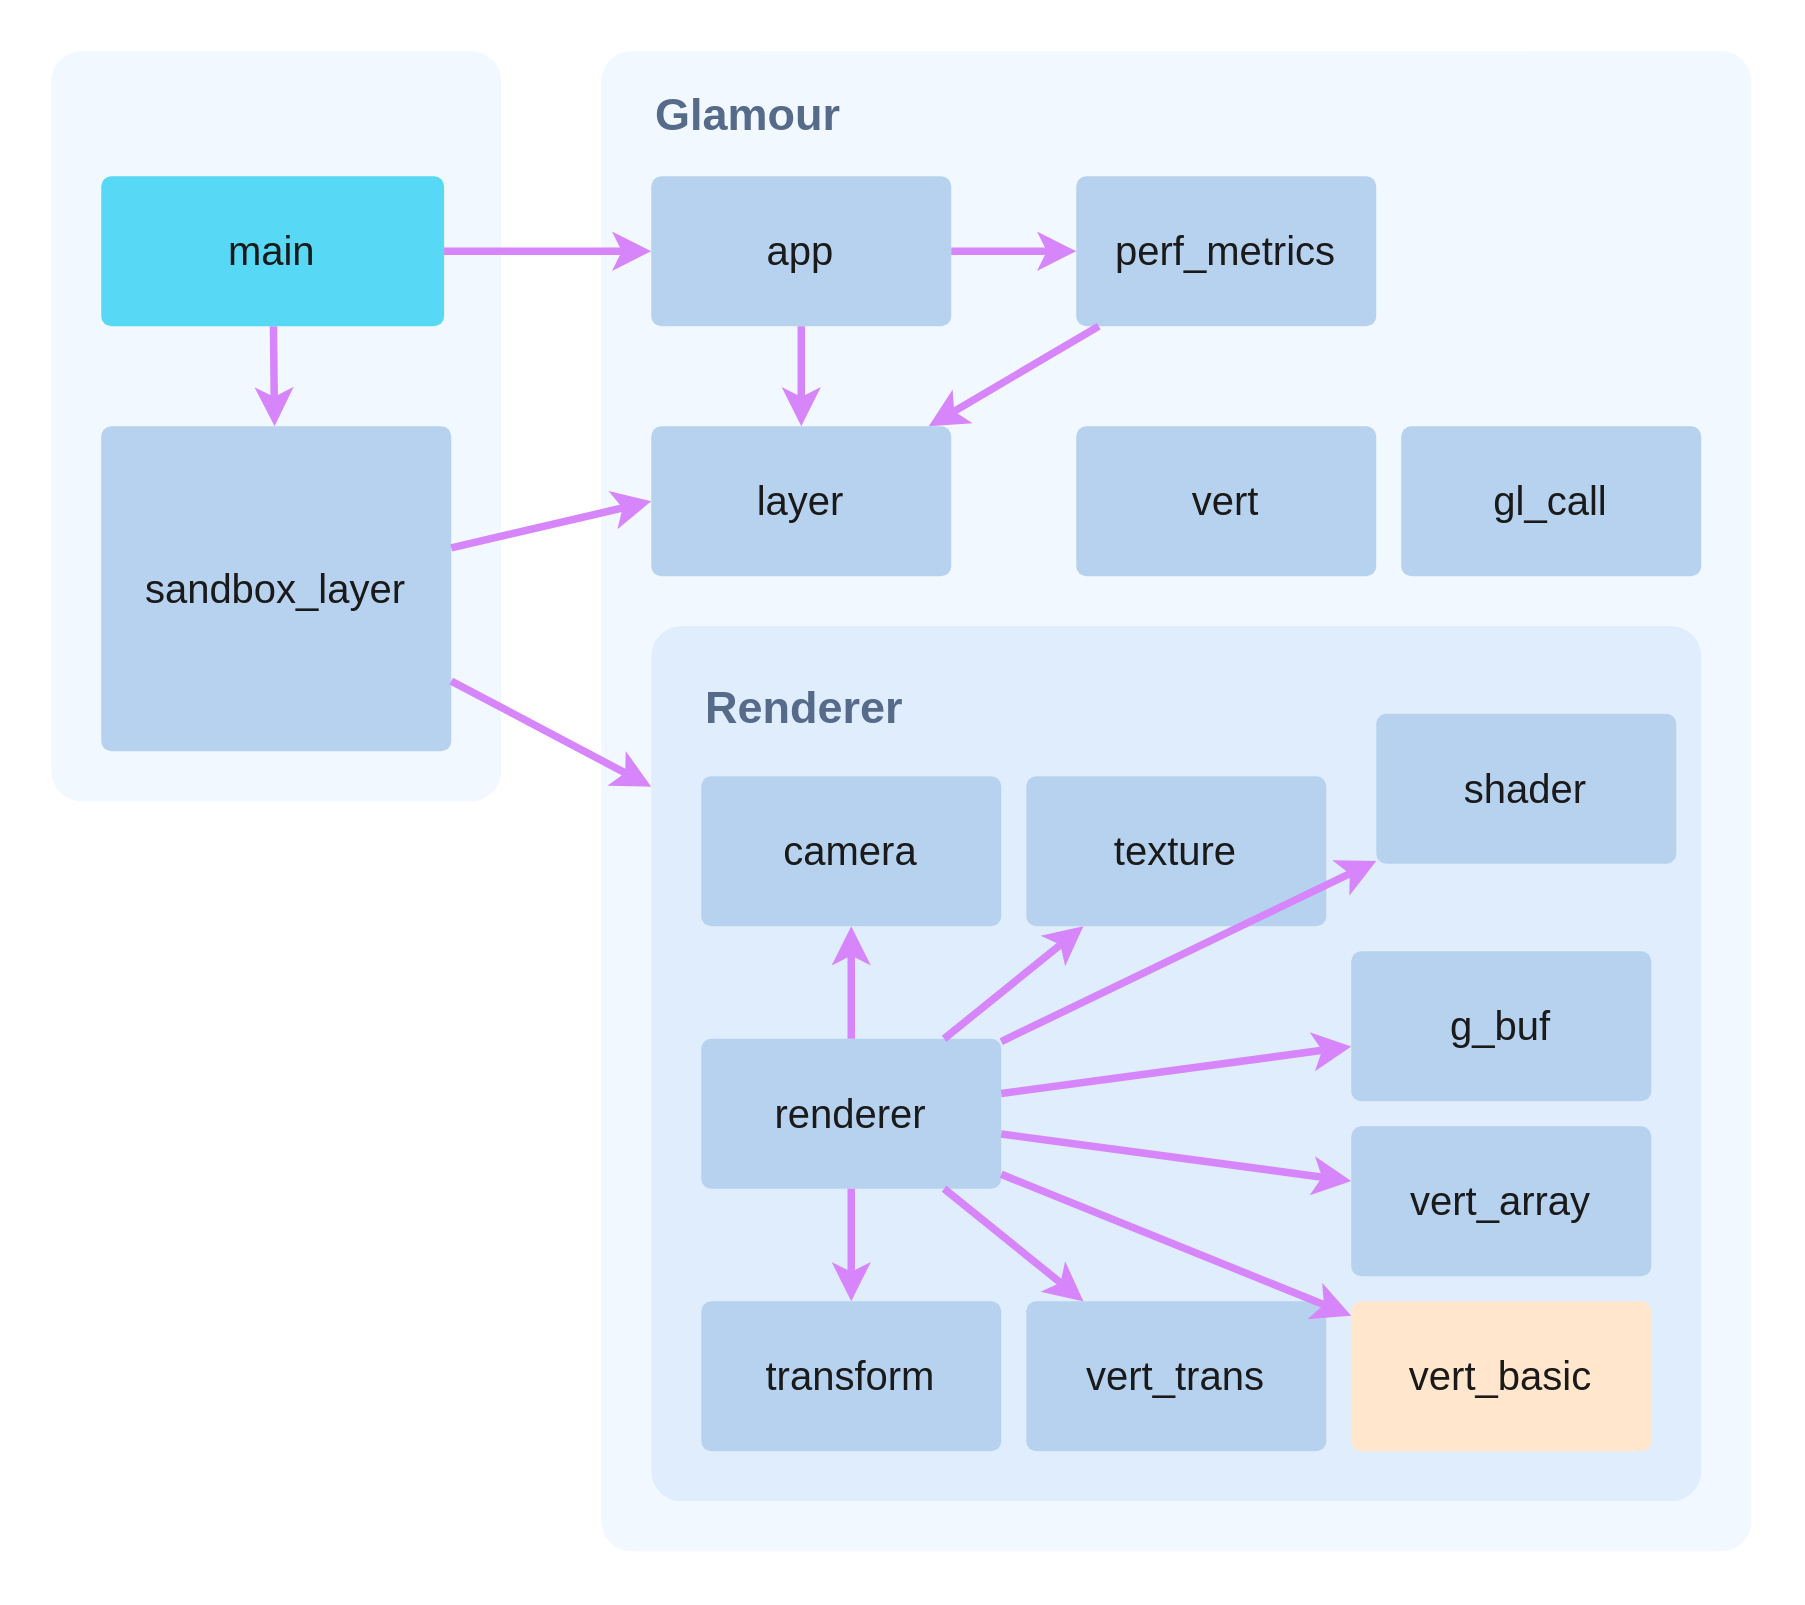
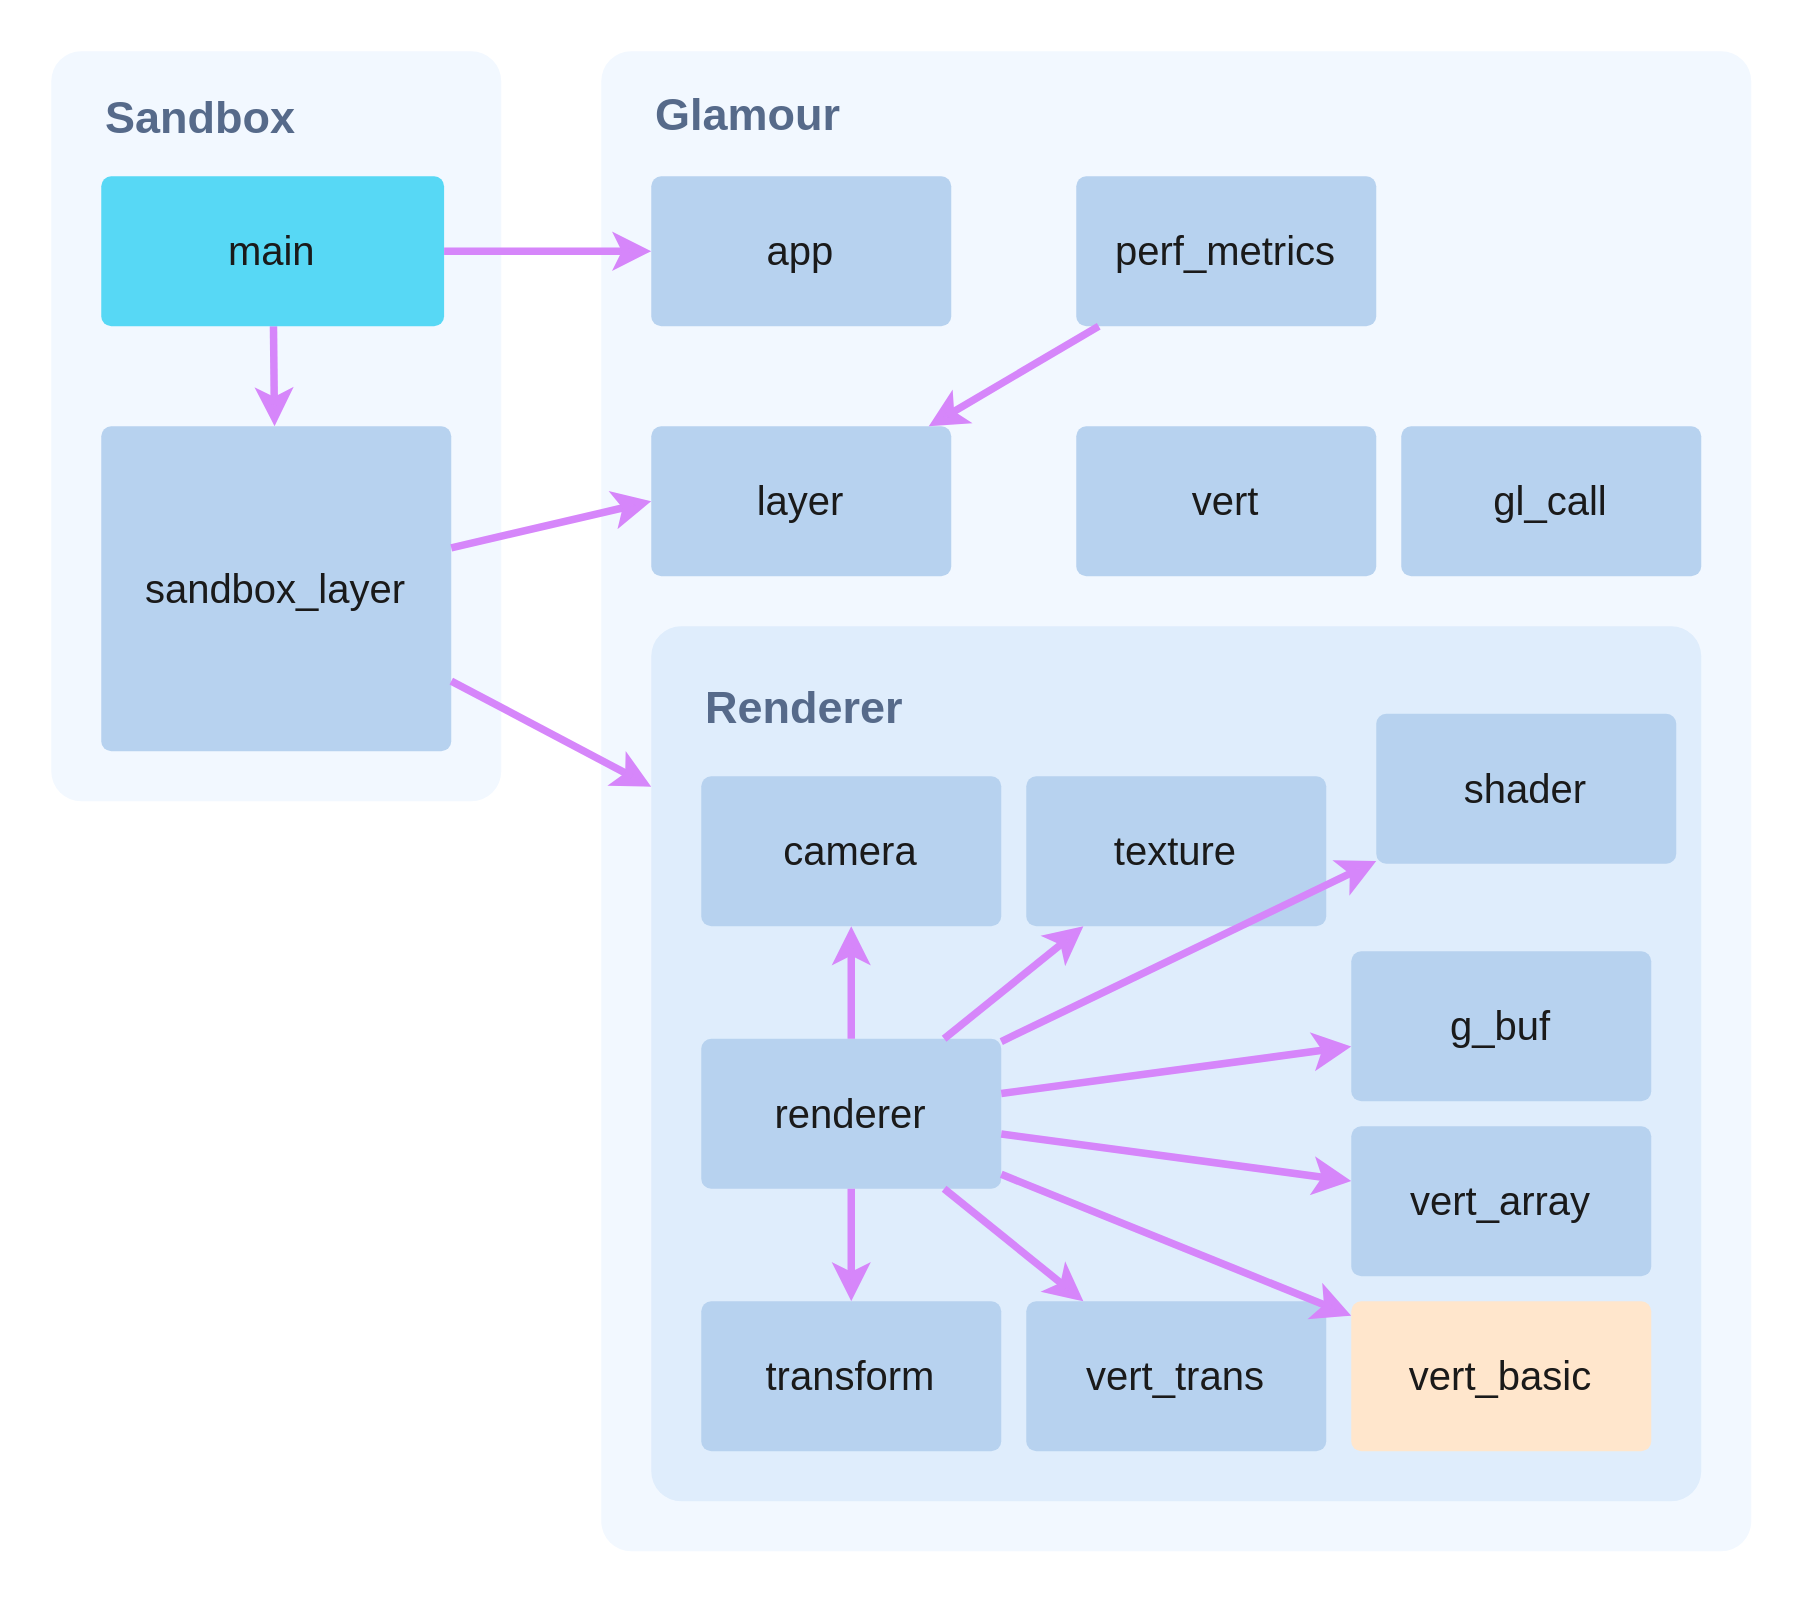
node "Sandbox": added
edge "app" -> "perf_metrics": removed
edge "app" -> "layer": removed
